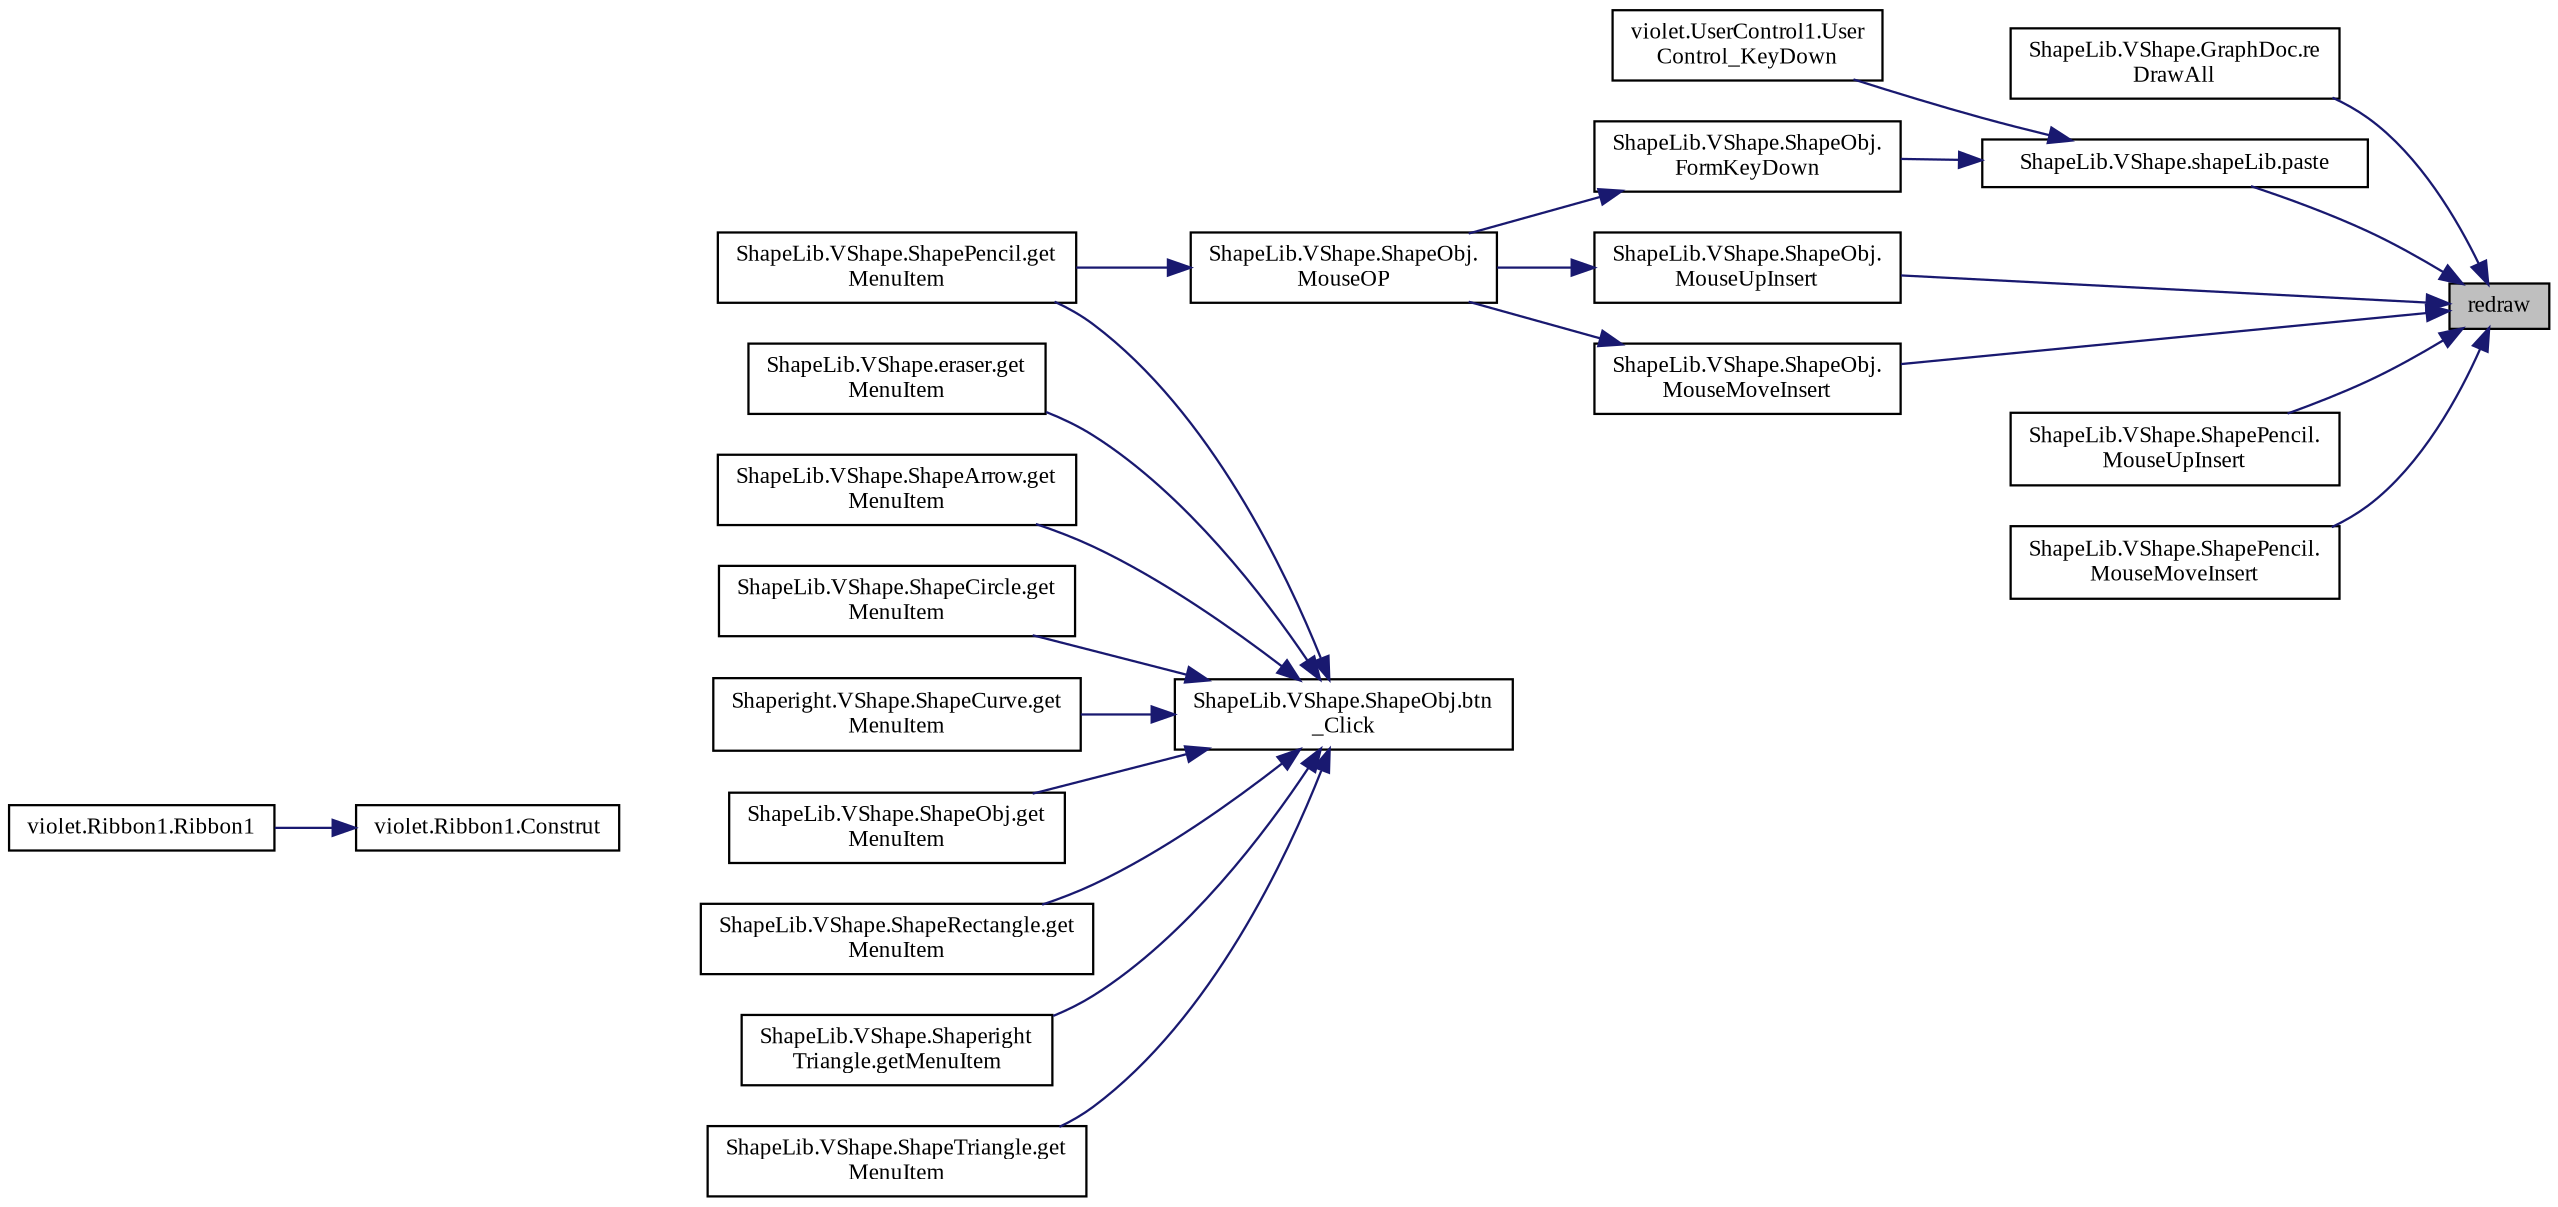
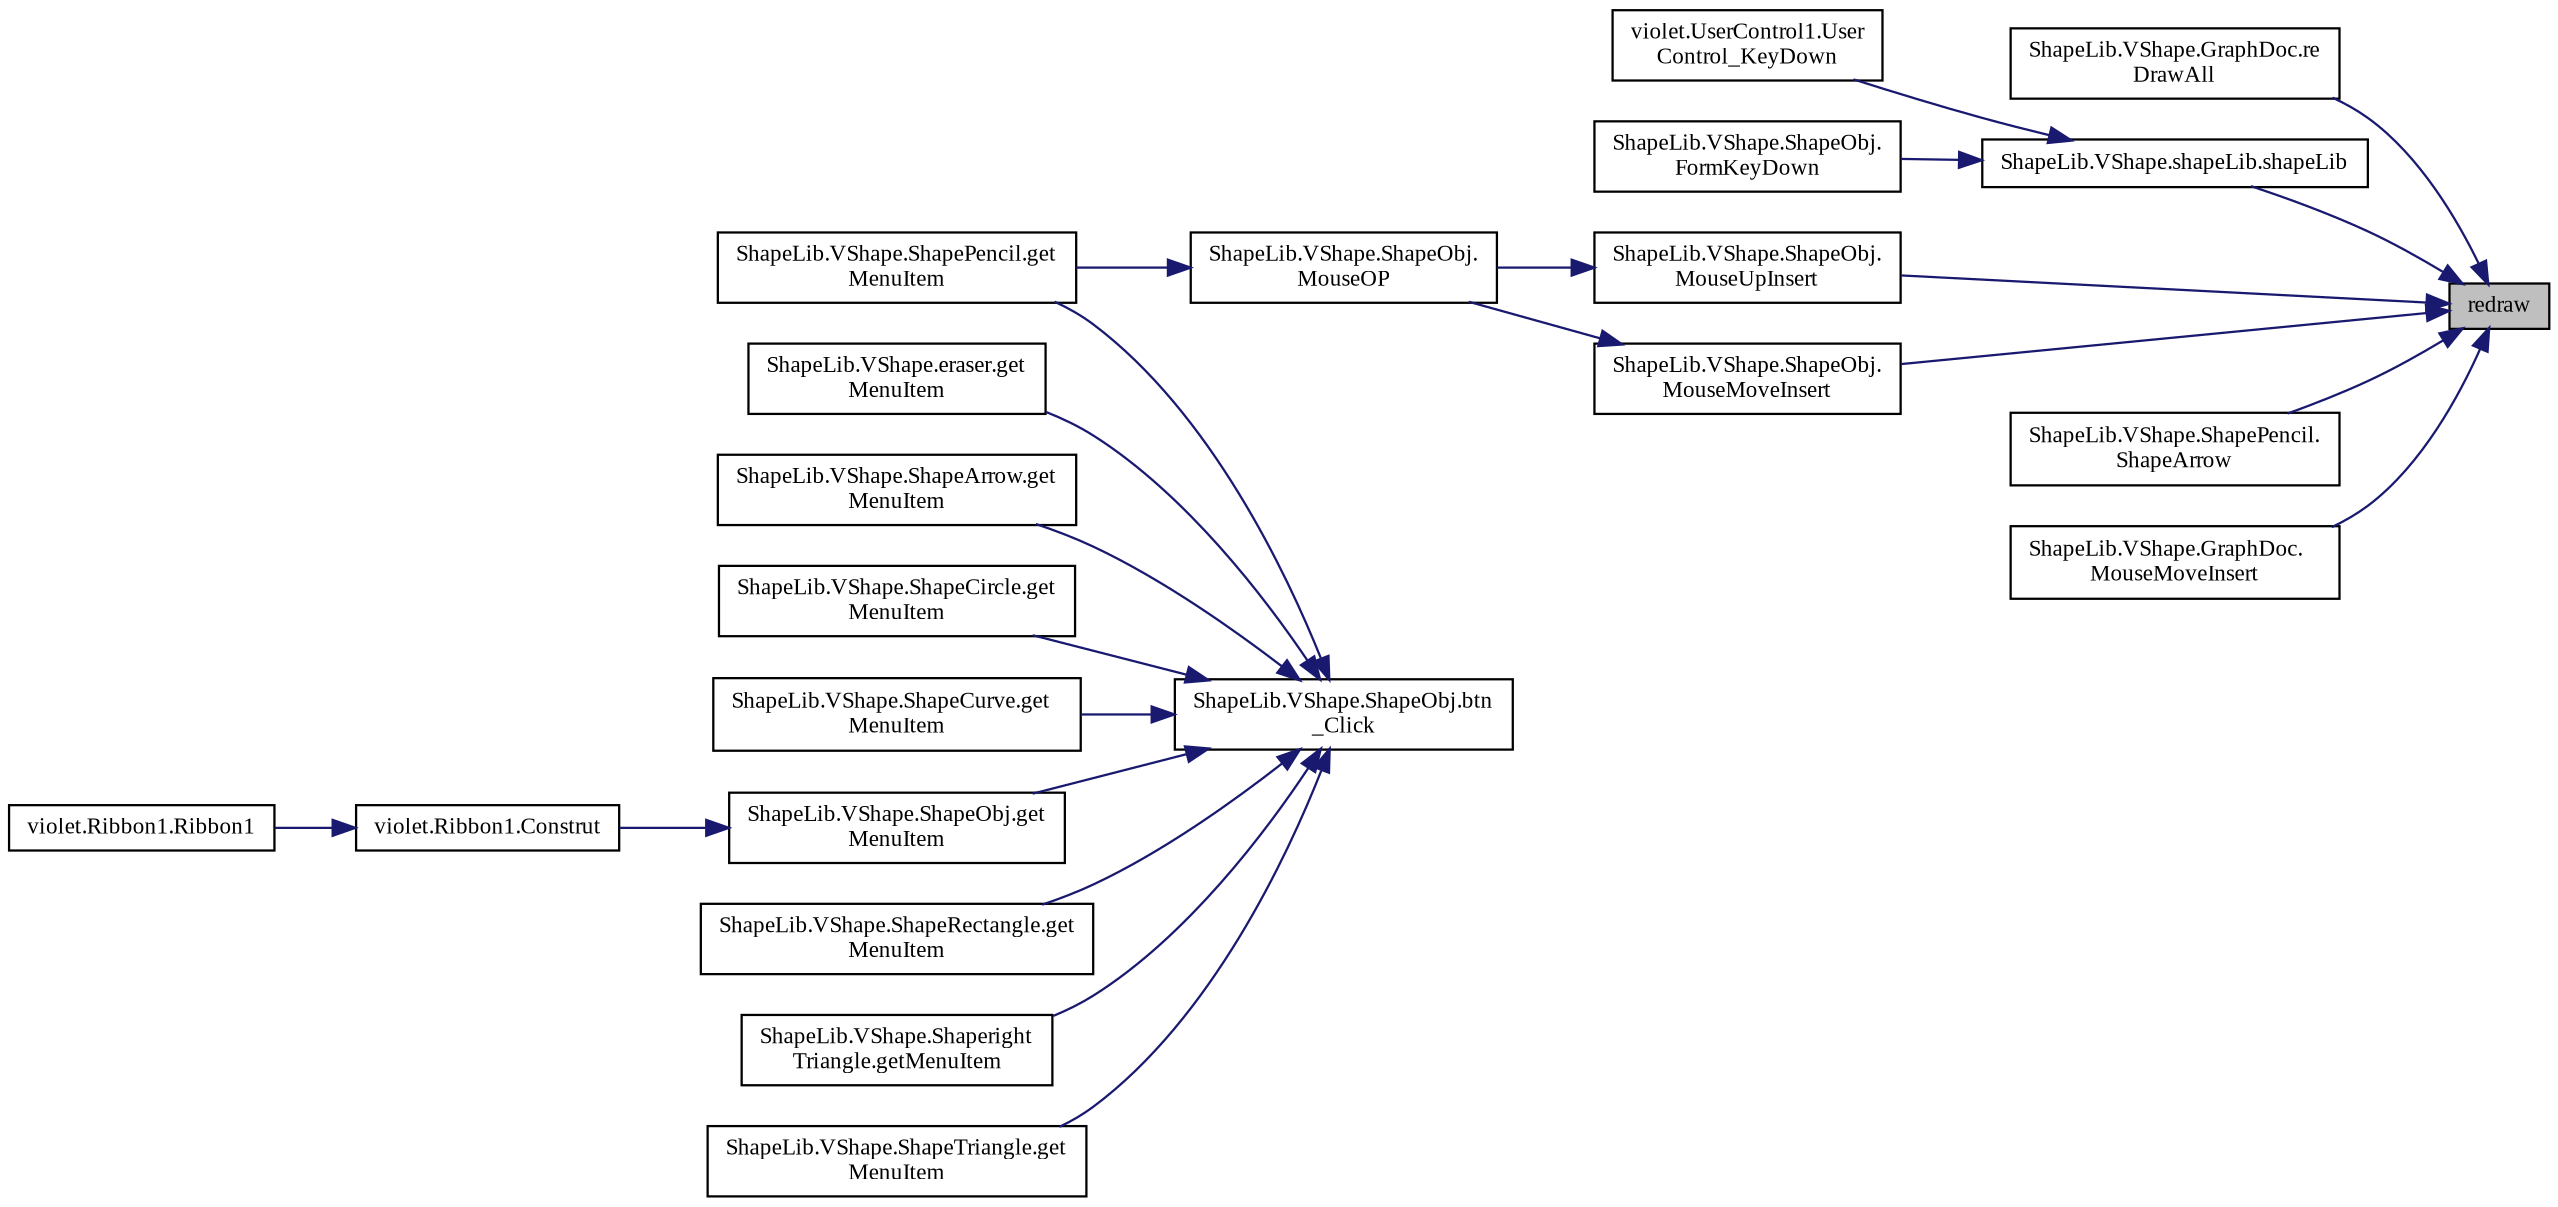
node "ShapeLib.VShape.shapeLib.paste": label "ShapeLib.VShape.shapeLib.paste" -> "ShapeLib.VShape.shapeLib.shapeLib"
edge "ShapeLib.VShape.ShapeObj. MouseOP" -> "ShapeLib.VShape.ShapeObj. FormKeyDown": removed
node "ShapeLib.VShape.ShapePencil. MouseUpInsert": label "ShapeLib.VShape.ShapePencil. MouseUpInsert" -> "ShapeLib.VShape.ShapePencil. ShapeArrow"
node "ShapeLib.VShape.ShapePencil. MouseMoveInsert": label "ShapeLib.VShape.ShapePencil. MouseMoveInsert" -> "ShapeLib.VShape.GraphDoc. MouseMoveInsert"
node "Shaperight.VShape.ShapeCurve.get MenuItem": label "Shaperight.VShape.ShapeCurve.get MenuItem" -> "ShapeLib.VShape.ShapeCurve.get MenuItem"
edge "violet.Ribbon1.Construt" -> "ShapeLib.VShape.ShapeObj.get MenuItem": added
